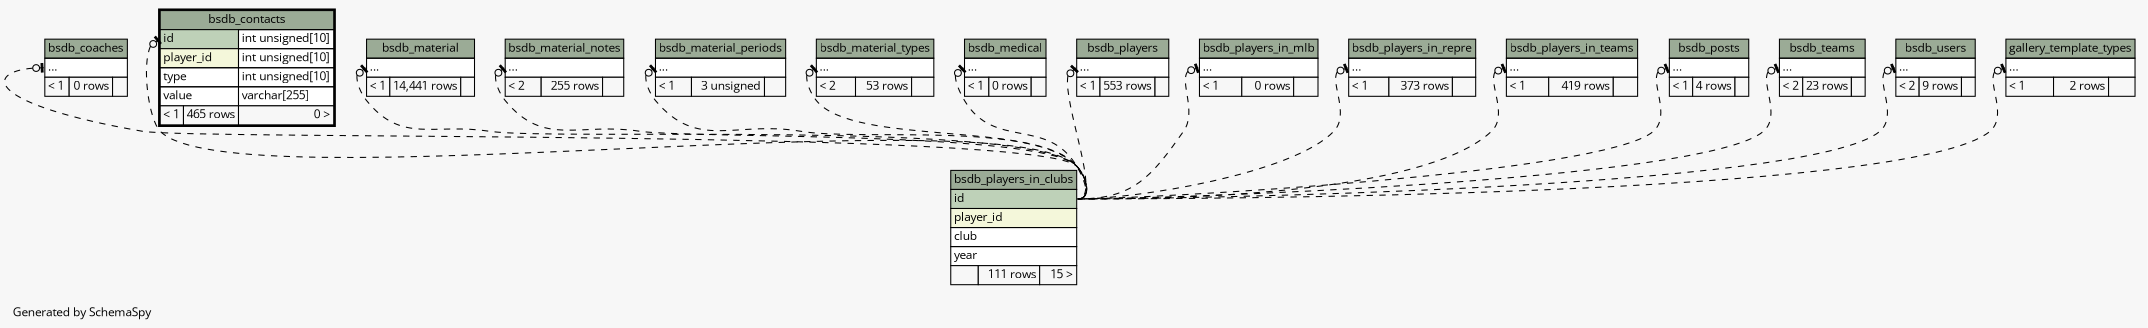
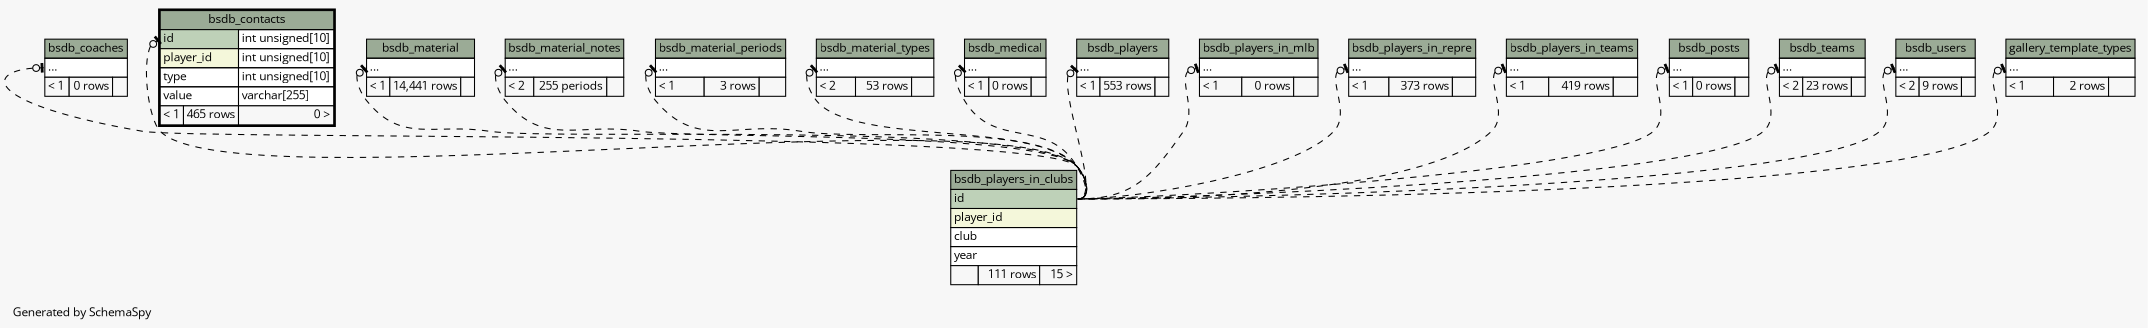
node "bsdb_material_notes": text "255 rows" -> "255 periods"
node "bsdb_material_periods": text "3 unsigned" -> "3 rows"
node "bsdb_posts": text "4 rows" -> "0 rows"
